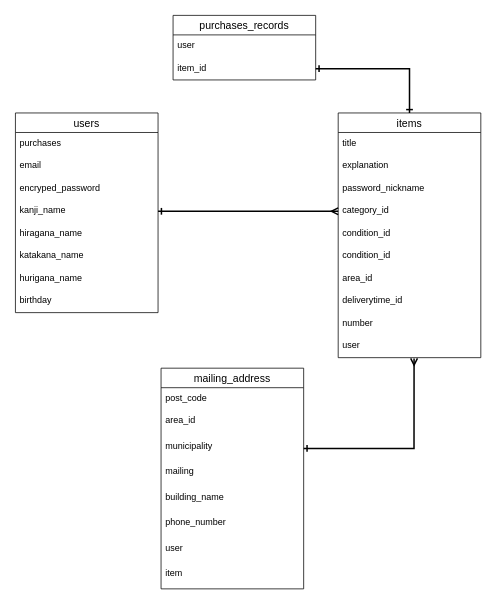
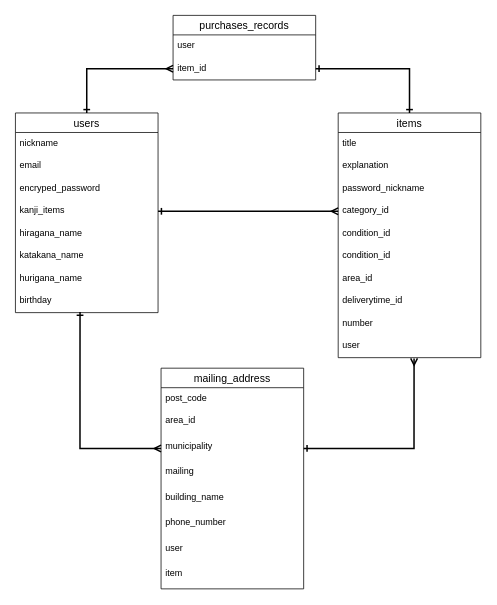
edge "item_id" -- "users": added
node "purchases": label "purchases" -> "nickname"
node "kanji_name": label "kanji_name" -> "kanji_items"
edge "birthday" -- "municipality": added
